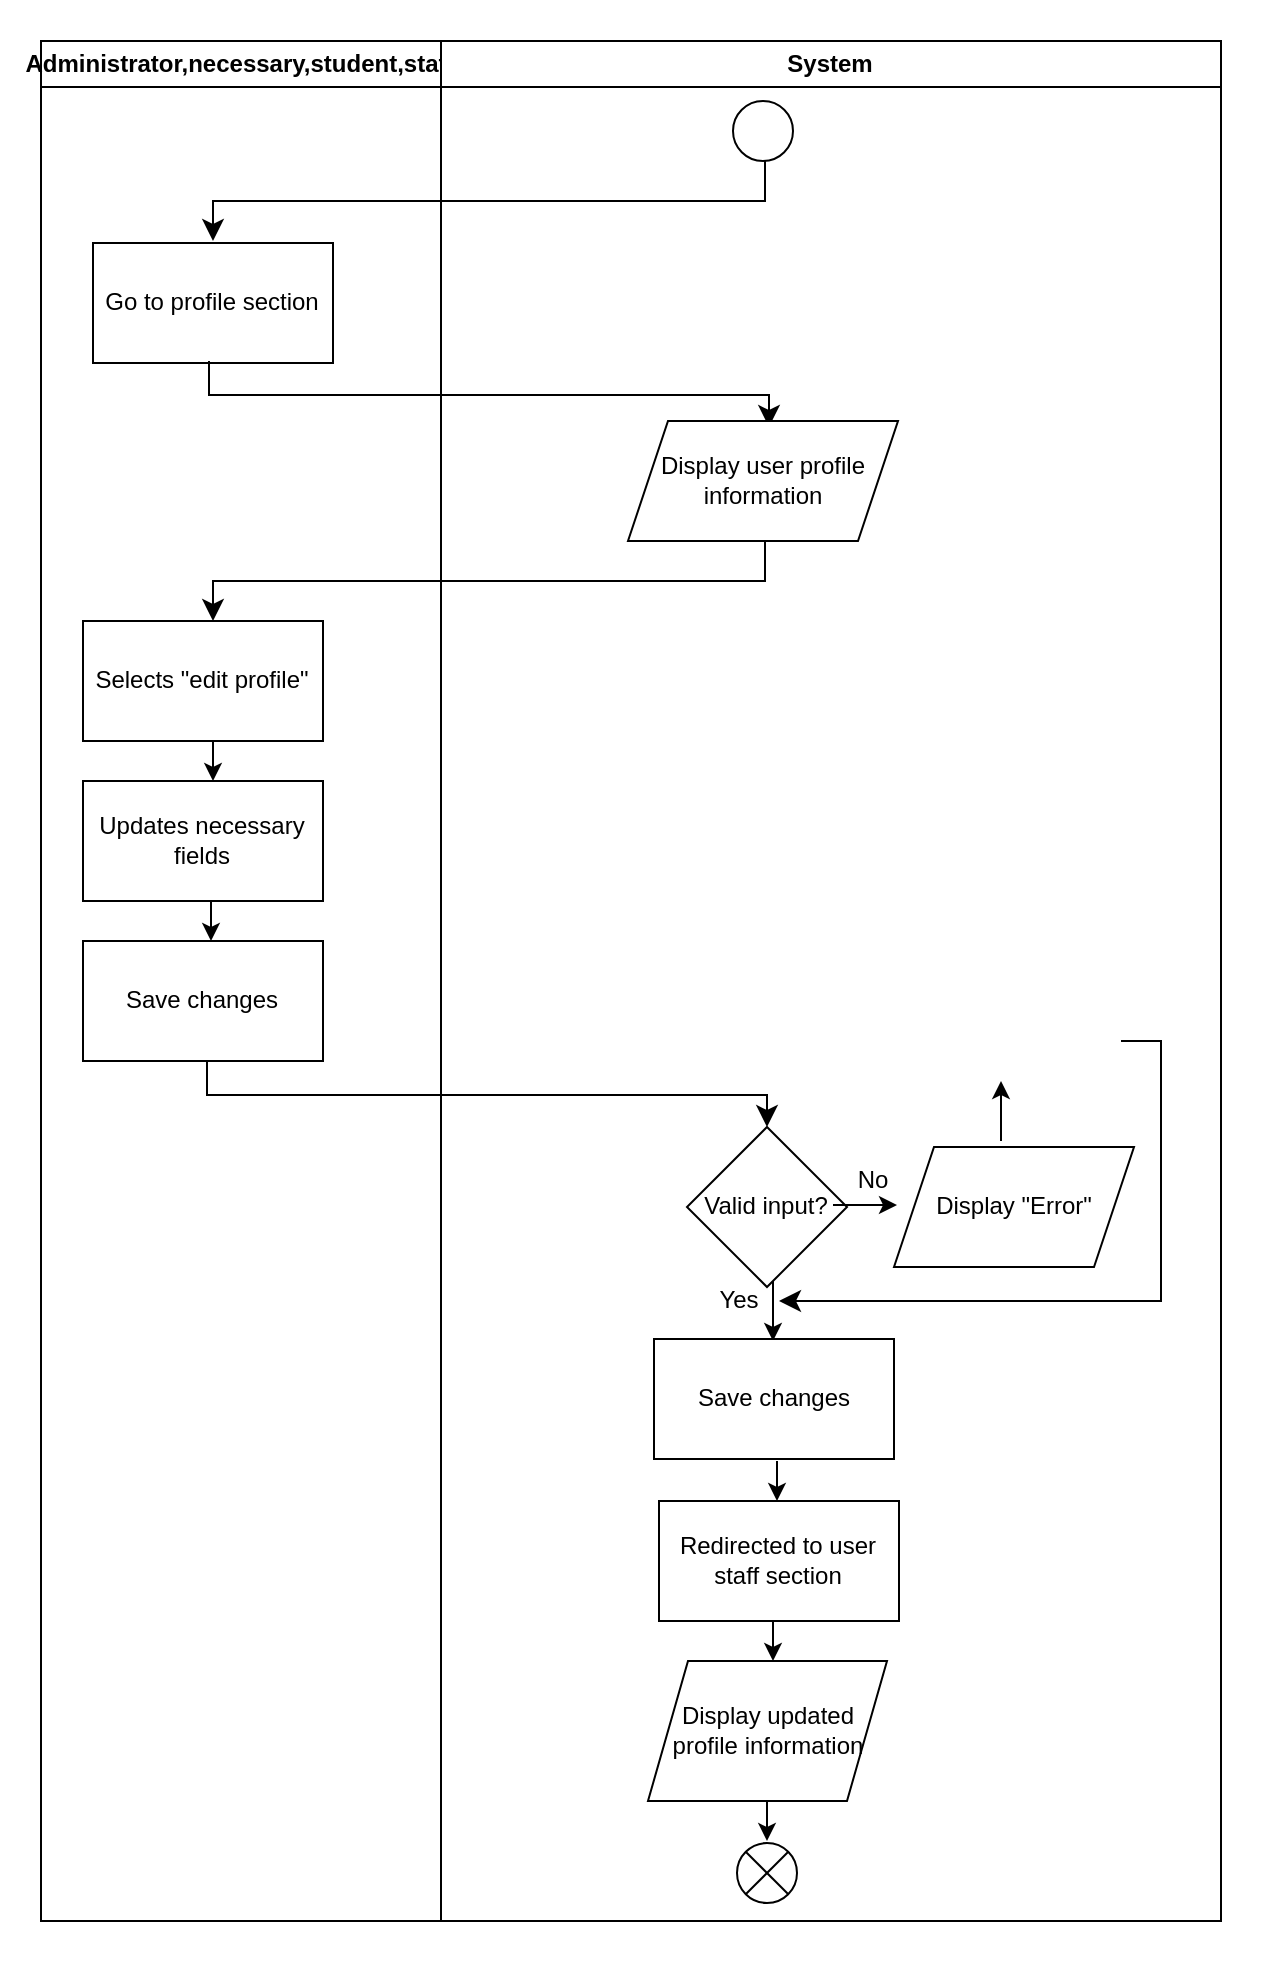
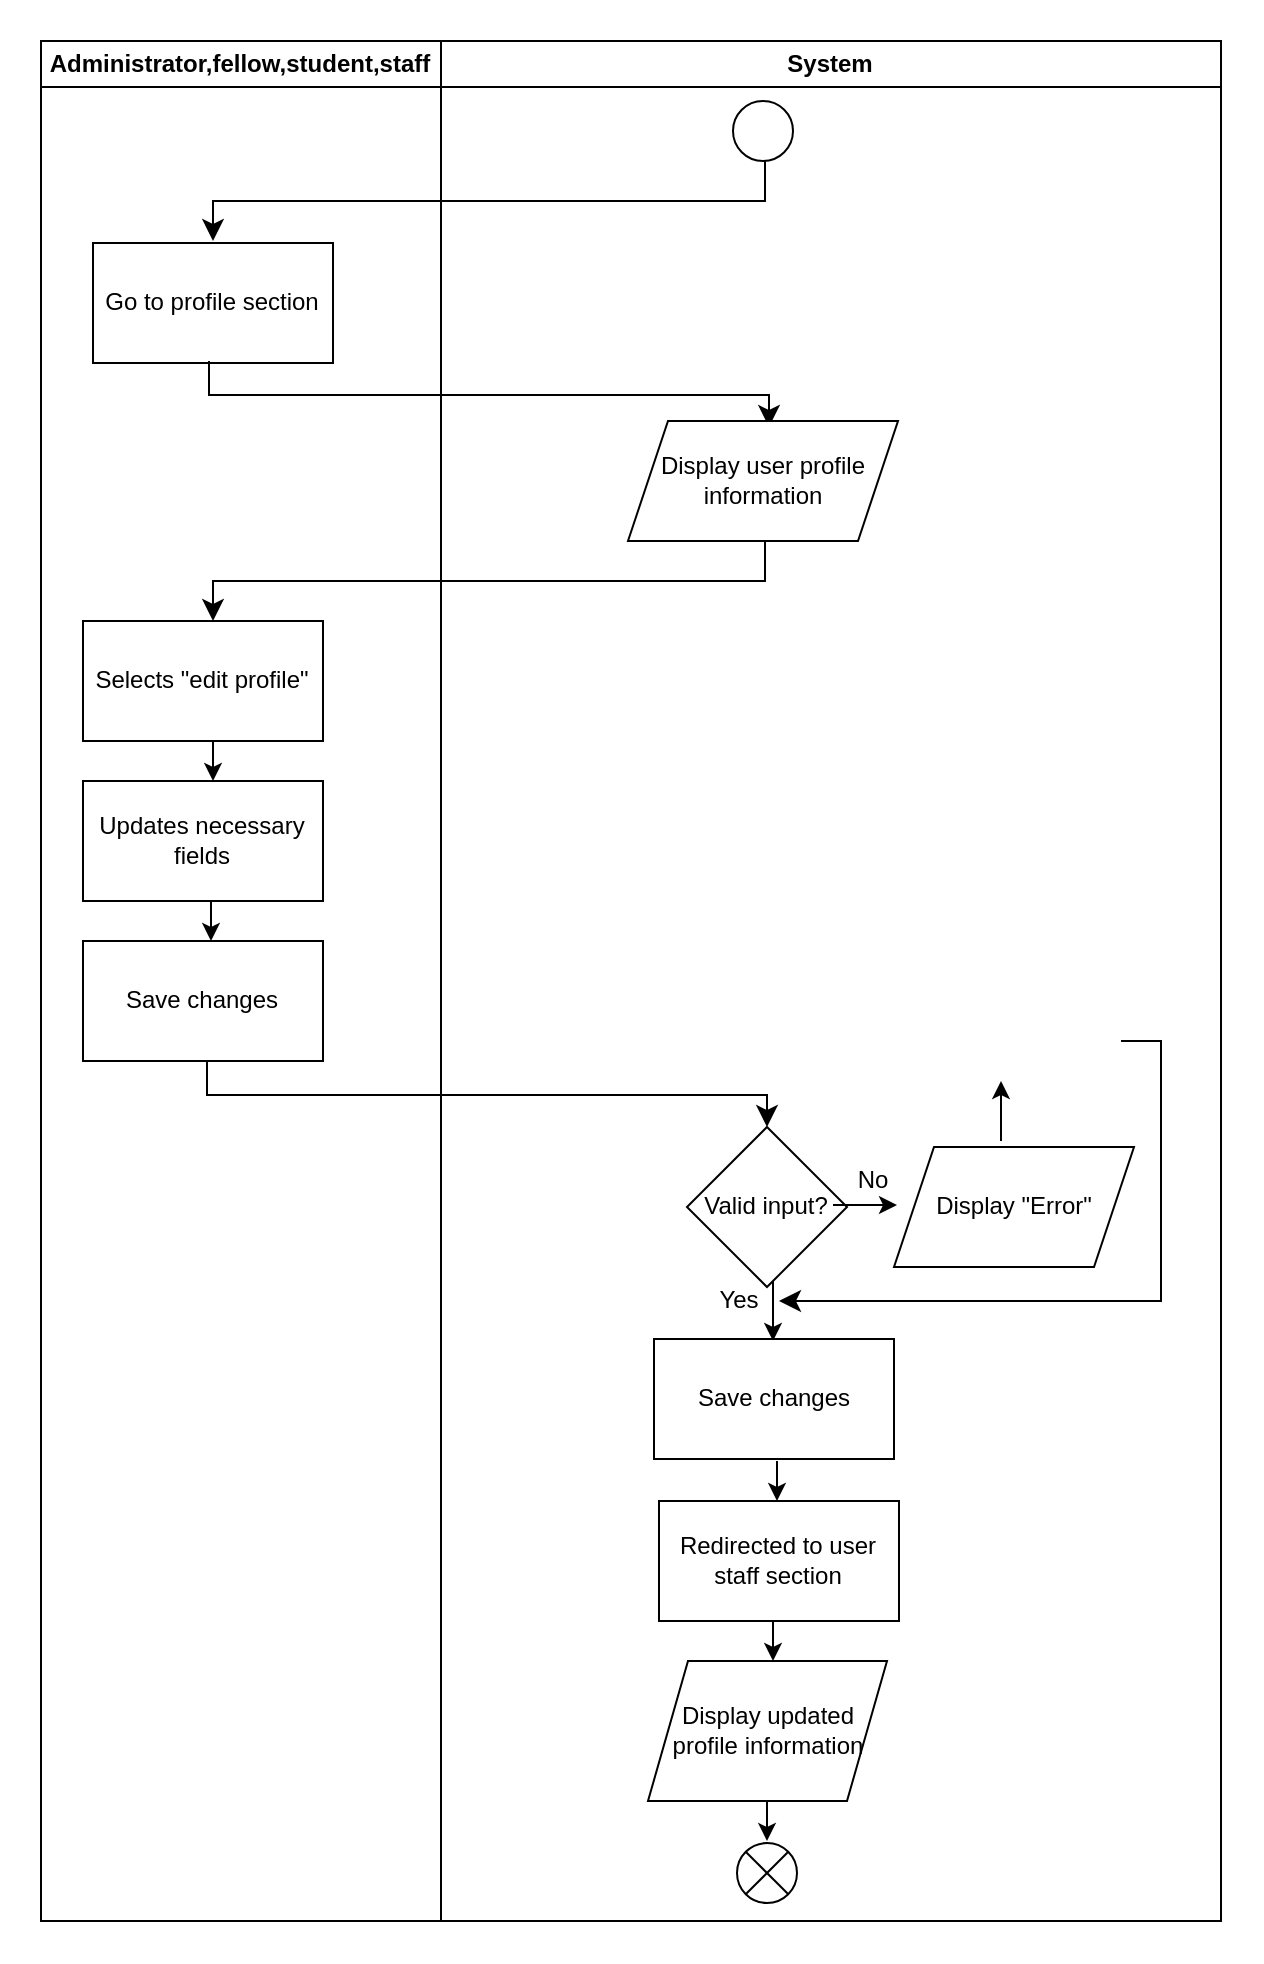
node "Administrator,necessary,student,staff": label "Administrator,necessary,student,staff" -> "Administrator,fellow,student,staff"
